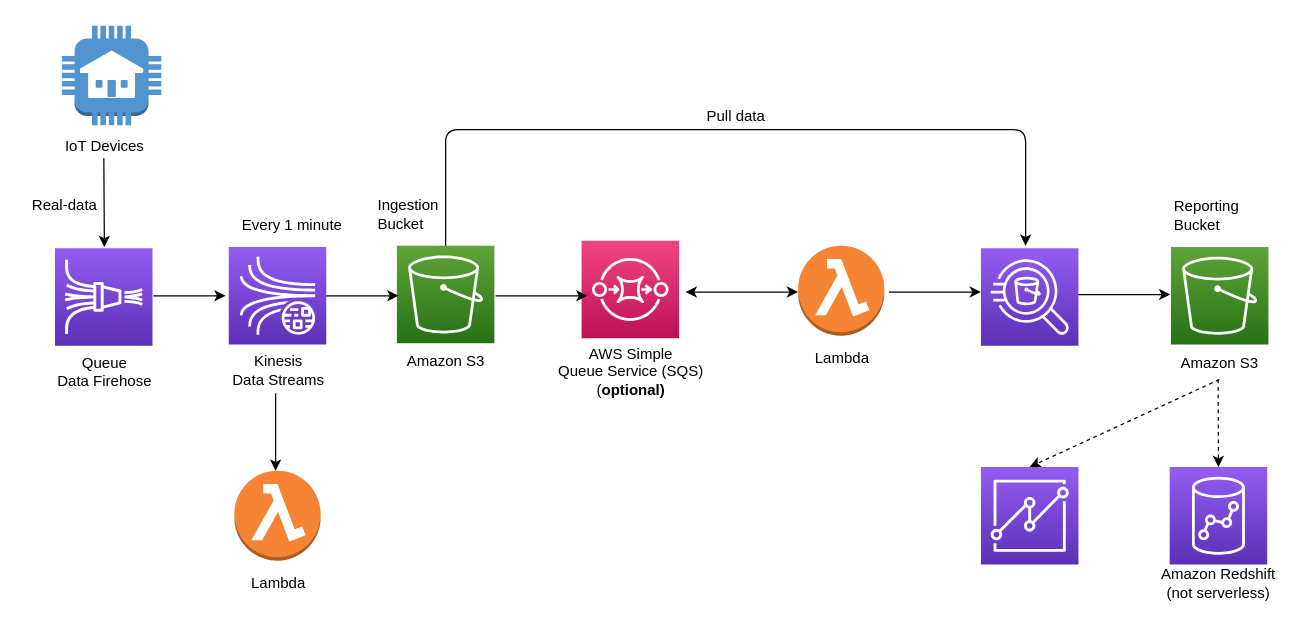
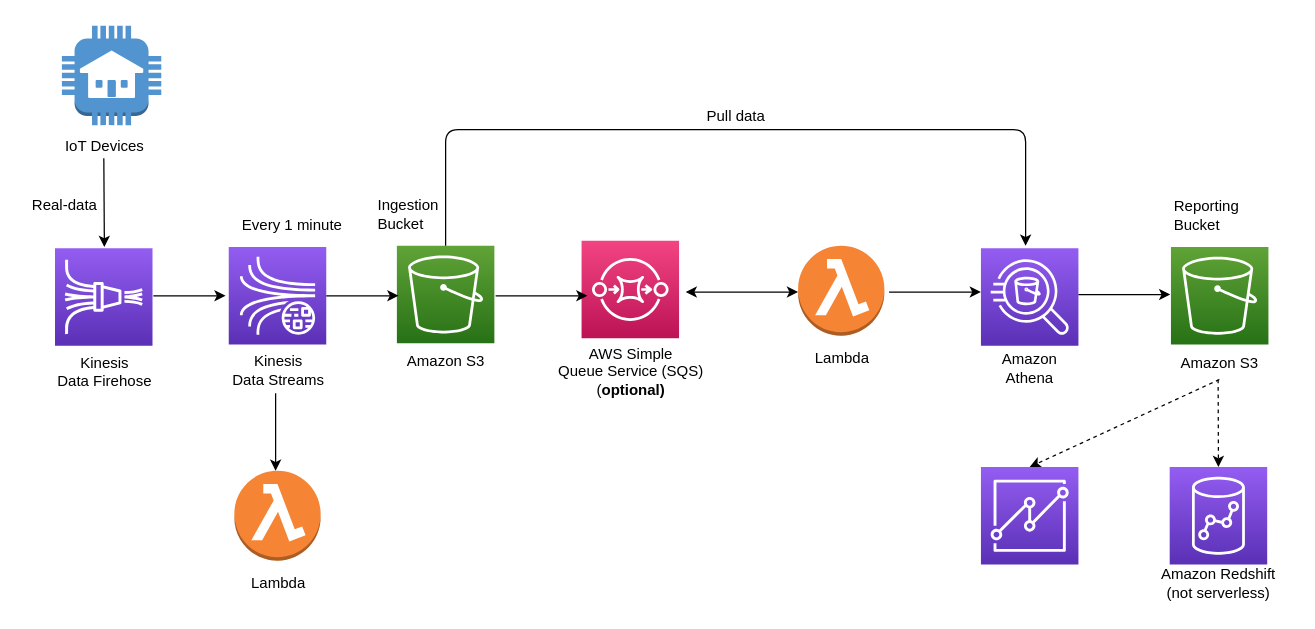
node "Amazon Athena": added
node "Queue Data Firehose": label "Queue Data Firehose" -> "Kinesis Data Firehose"
